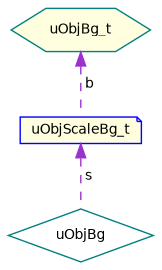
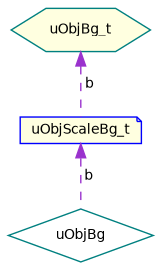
edge "uObjBg" -> "uObjScaleBg_t": label " s" -> " b"
